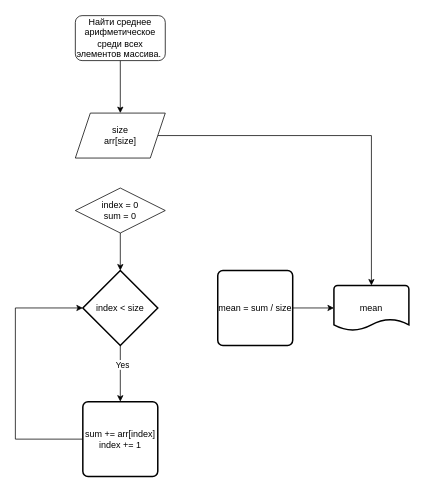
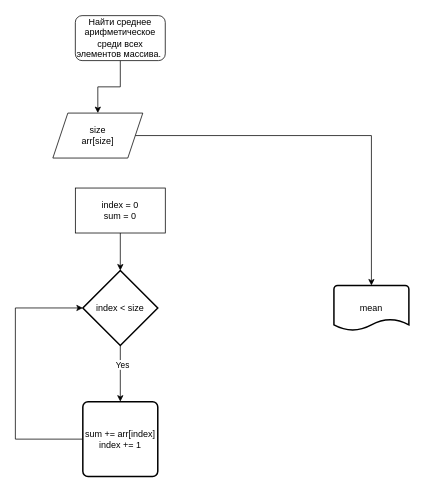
node "size arr[size]": moved (120, 135) -> (98, 135)
node "index = 0 sum = 0": shape diamond -> rectangle
node "mean = sum / size": removed
edge "mean = sum / size" -> "mean": removed
